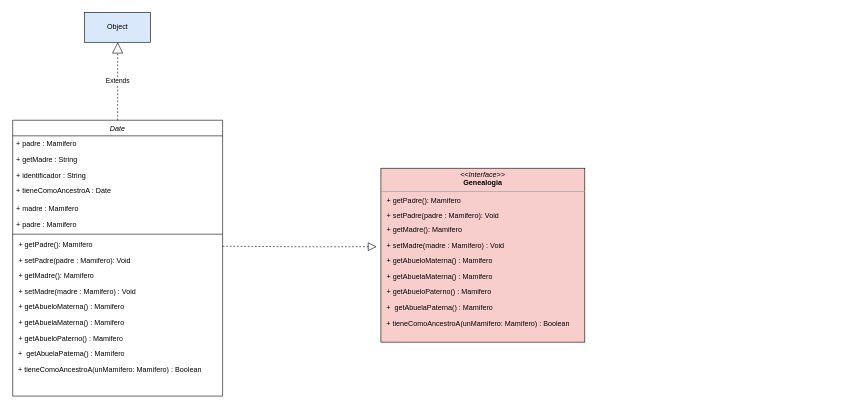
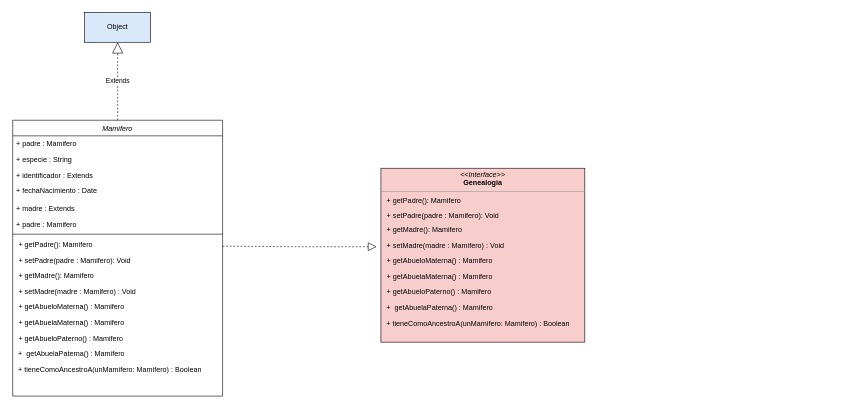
node "Date": label "Date" -> "Mamifero"
node "+ getMadre : String": label "+ getMadre : String" -> "+ especie : String"
node "+ identificador : String": label "+ identificador : String" -> "+ identificador : Extends"
node "+ tieneComoAncestroA : Date": label "+ tieneComoAncestroA : Date" -> "+ fechaNacimiento : Date"
node "+ madre : Mamifero": label "+ madre : Mamifero" -> "+ madre : Extends"
